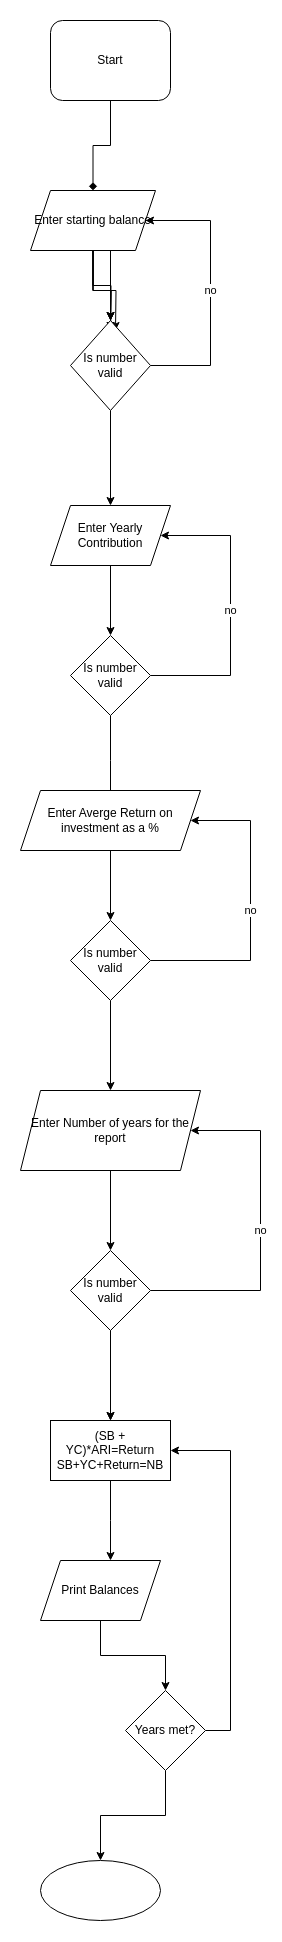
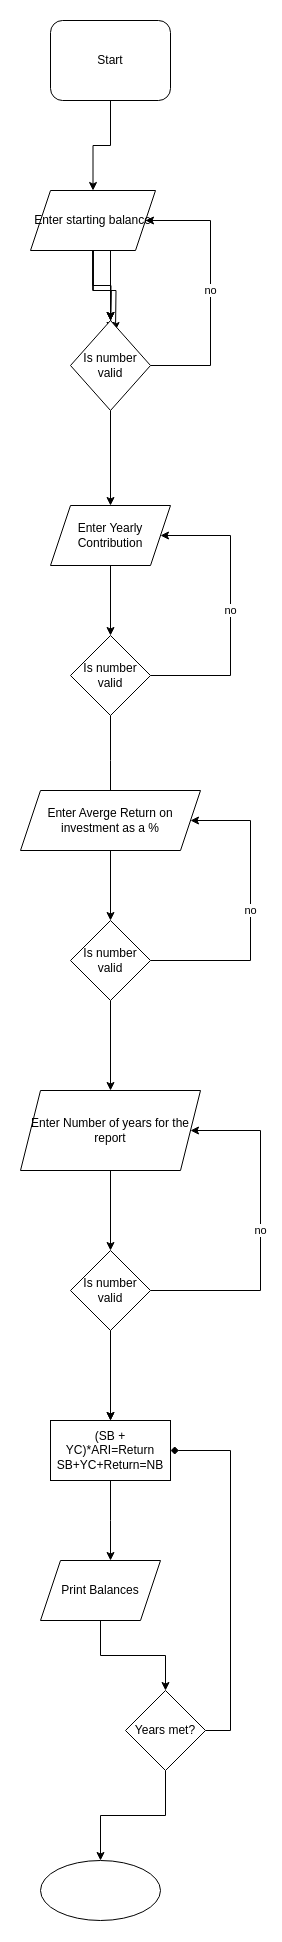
edge "Start" -> "Enter starting balance": arrowhead diamond -> classic
edge "Years met?" -> "(SB + YC)*ARI=Return SB+YC+Return=NB": arrowhead classic -> diamond
